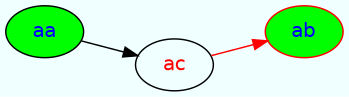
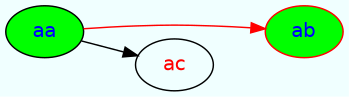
edge "ac" -> "ab": now "aa" -> "ab"
